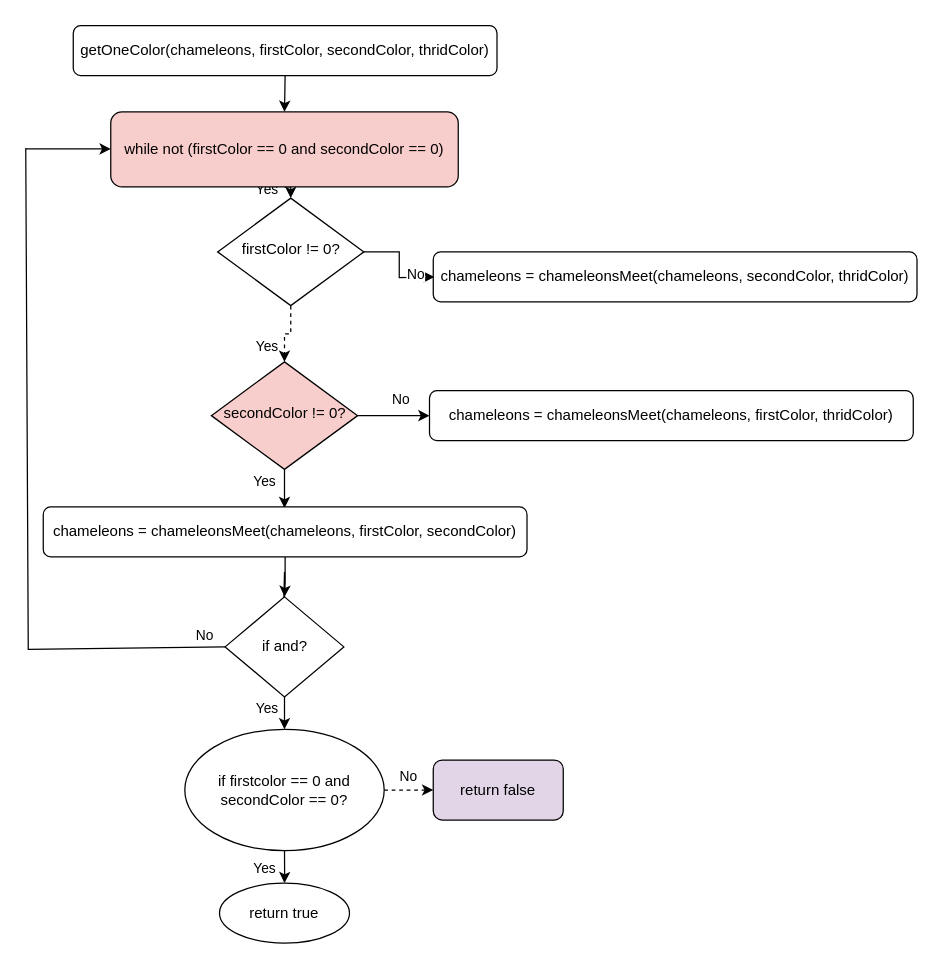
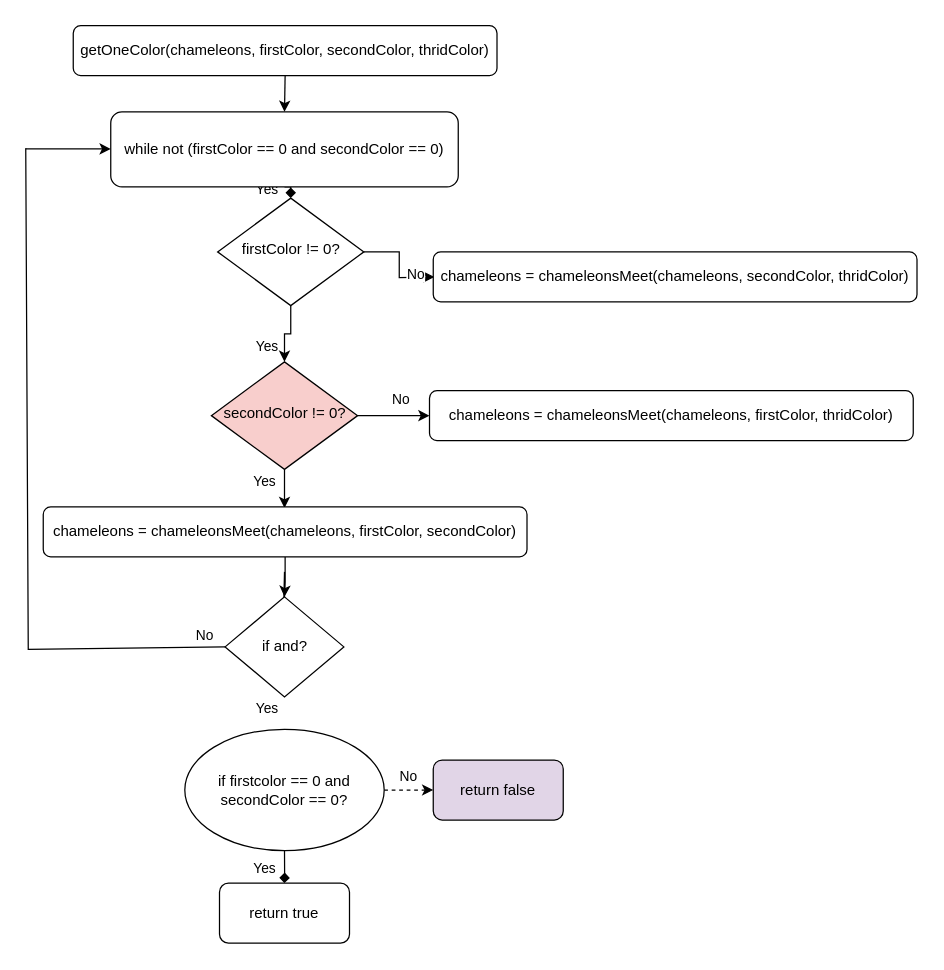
node "while not (firstColor == 0 and secondColor == 0)": fillcolor #f8cecc -> #ffffff
edge "while not (firstColor == 0 and secondColor == 0)" -> "firstColor != 0?": arrowhead classic -> diamond
edge "firstColor != 0?" -> "secondColor != 0?": style dashed -> solid
edge "if and?" -> "if firstcolor == 0 and secondColor == 0?": removed
edge "if firstcolor == 0 and secondColor == 0?" -> "return true": arrowhead classic -> diamond
node "return true": shape ellipse -> rounded rectangle
